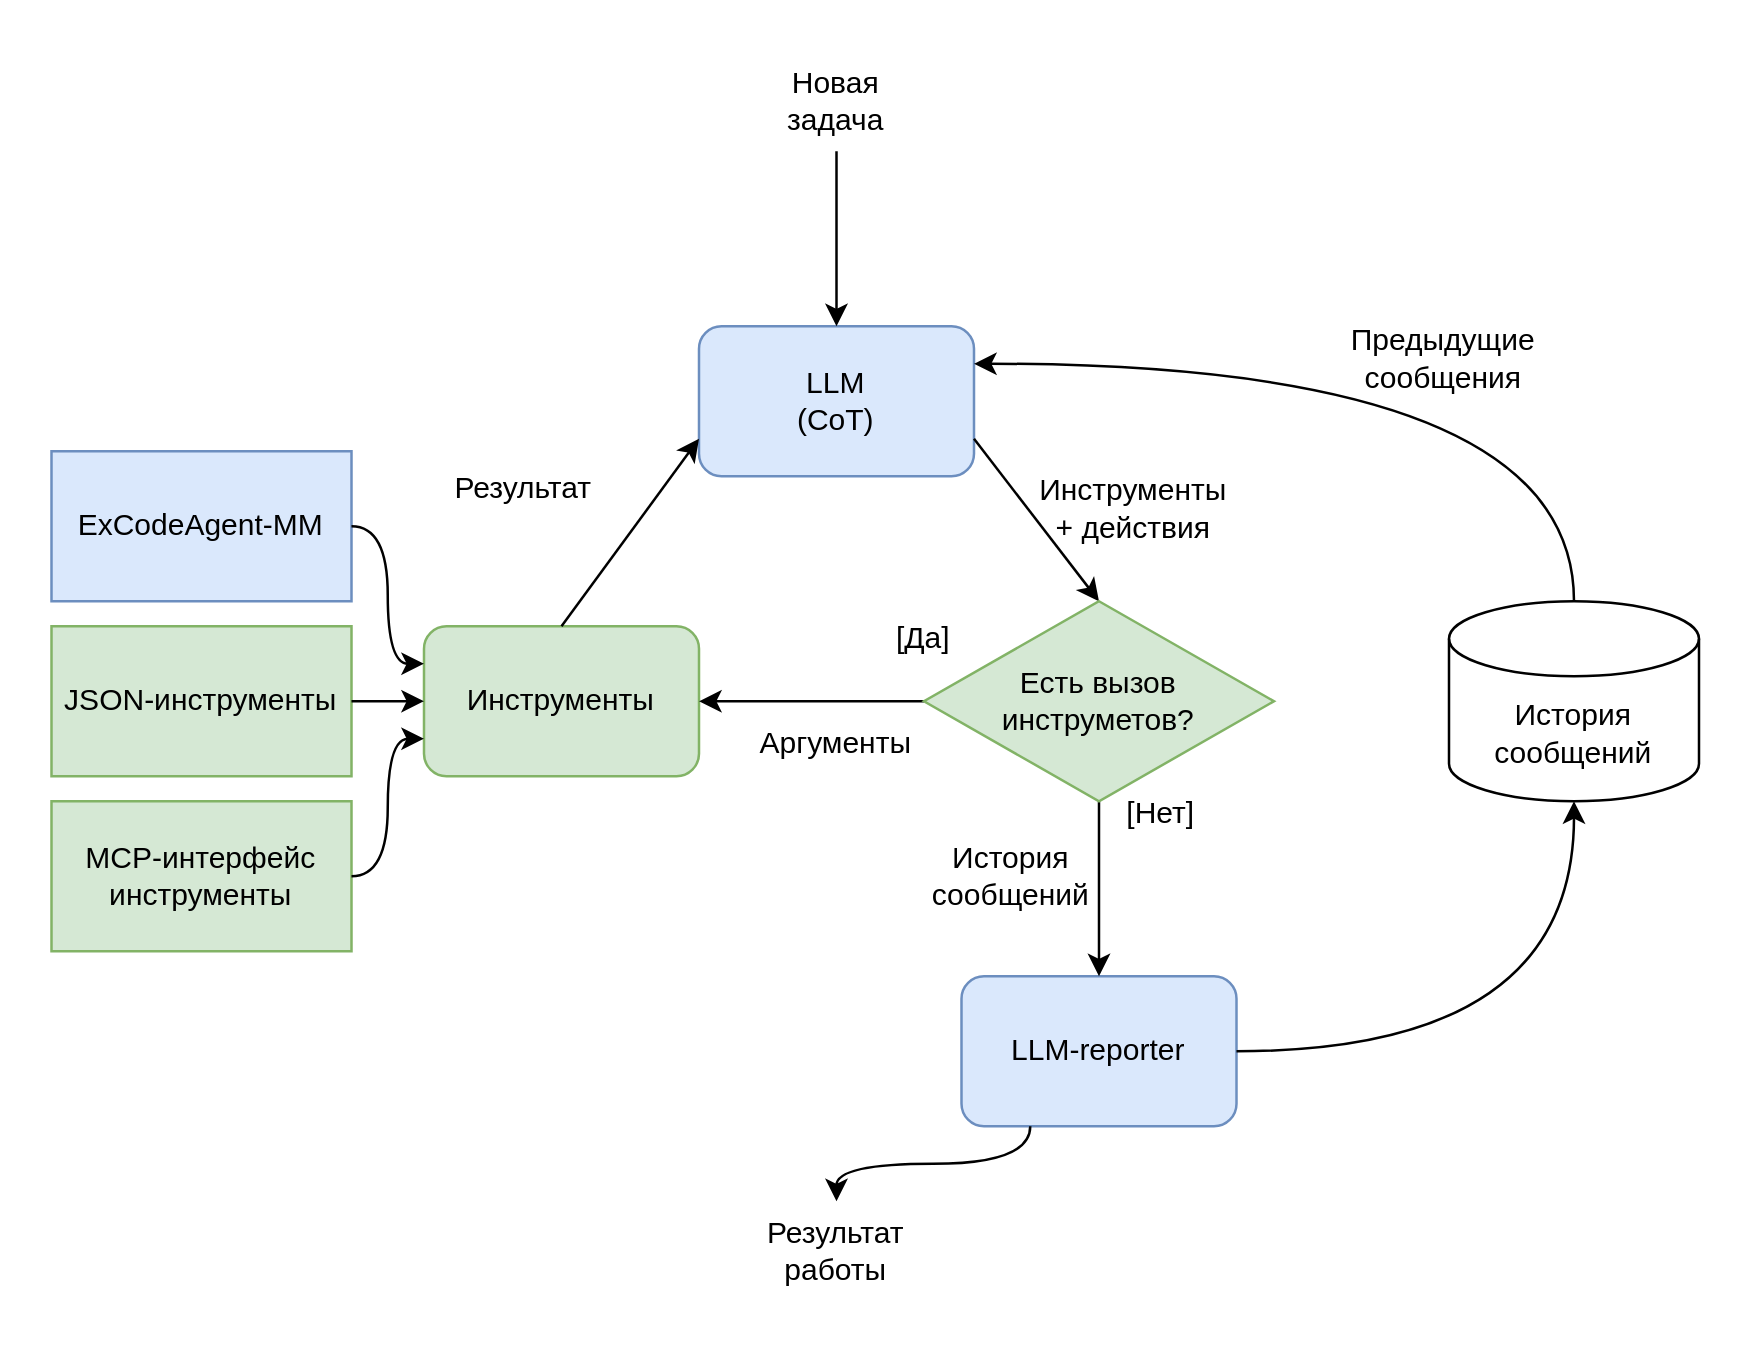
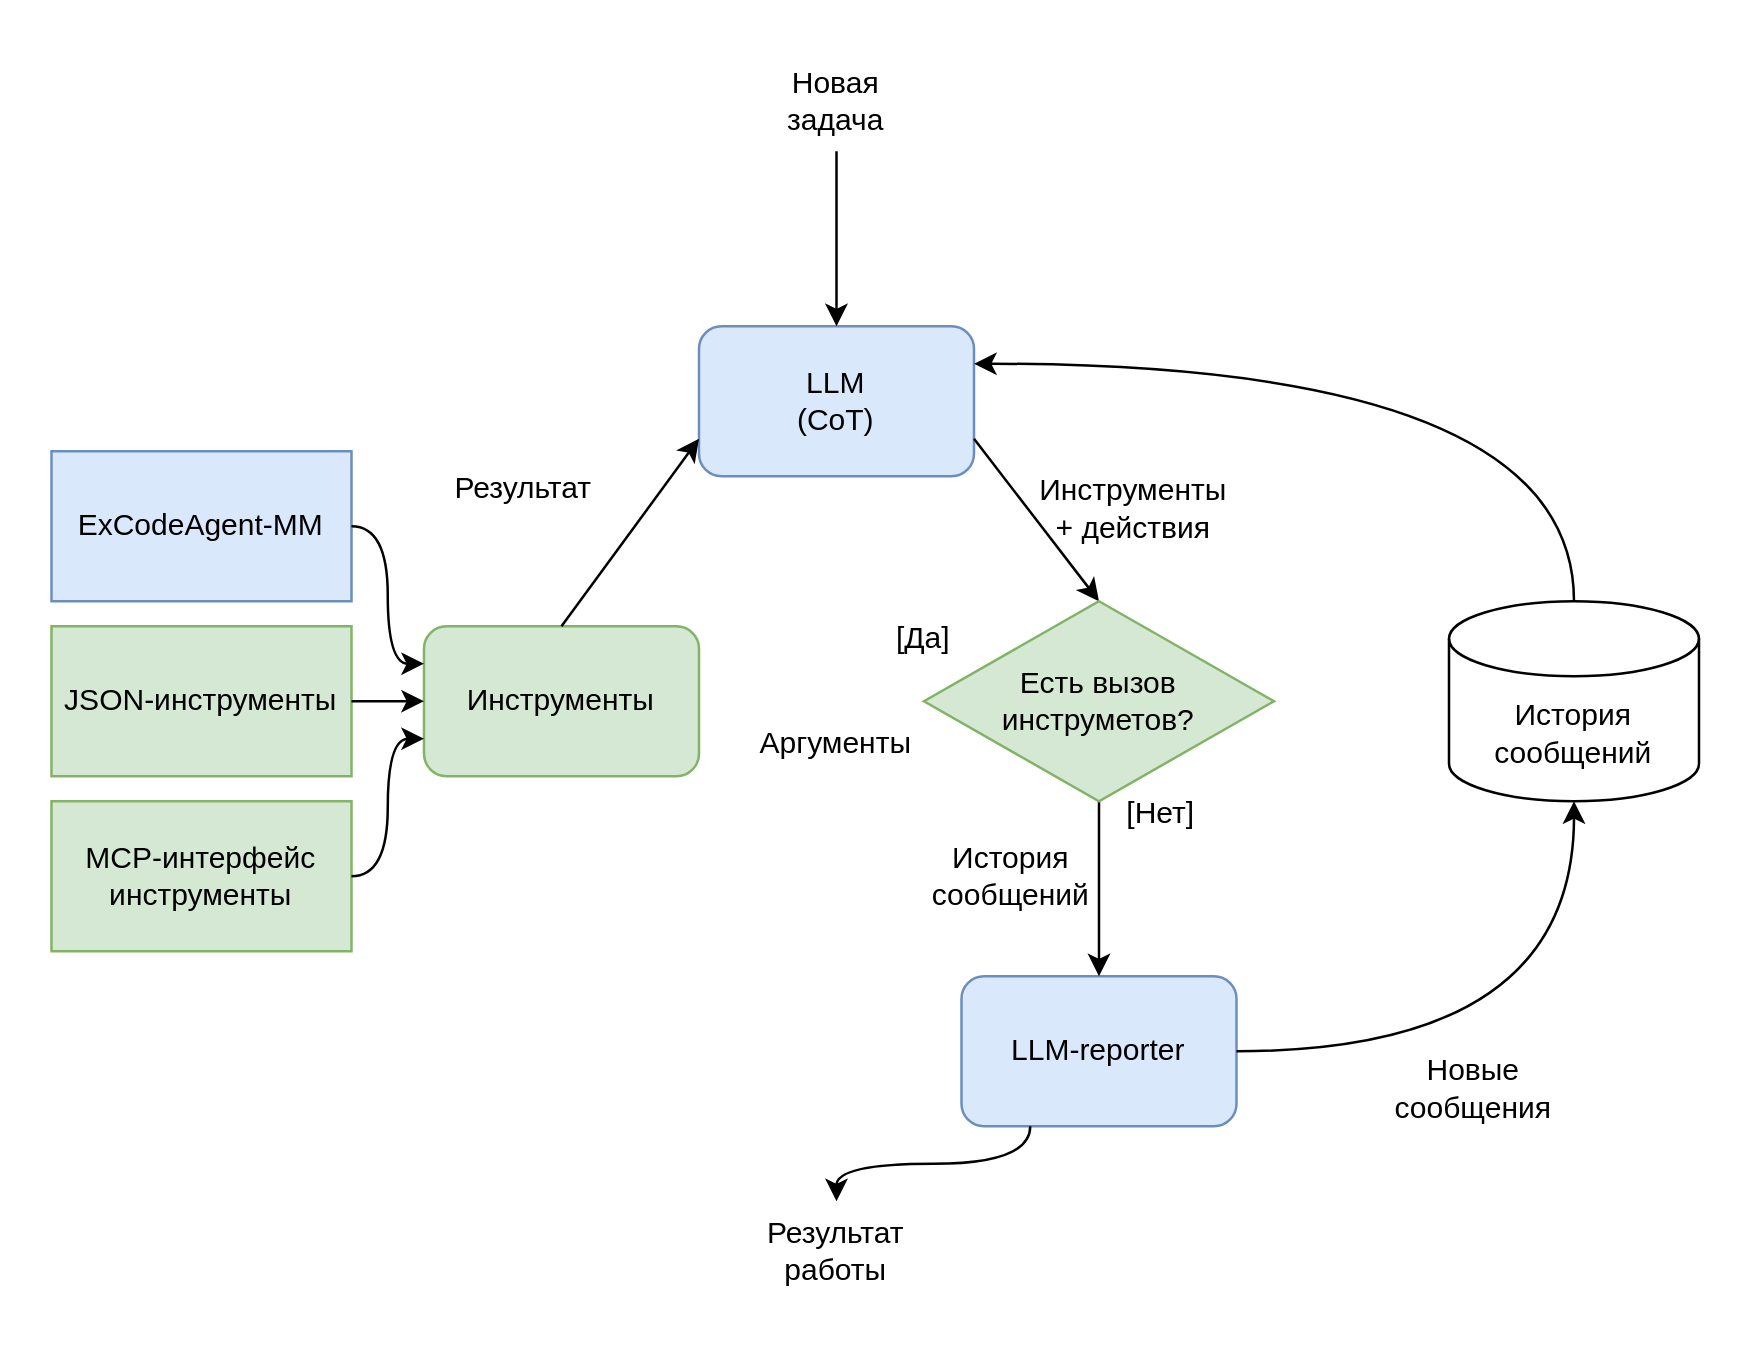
node "Предыдущие сообщения": removed
edge "Есть вызов инструметов?" -> "Инструменты": removed
node "Новые сообщения": added
